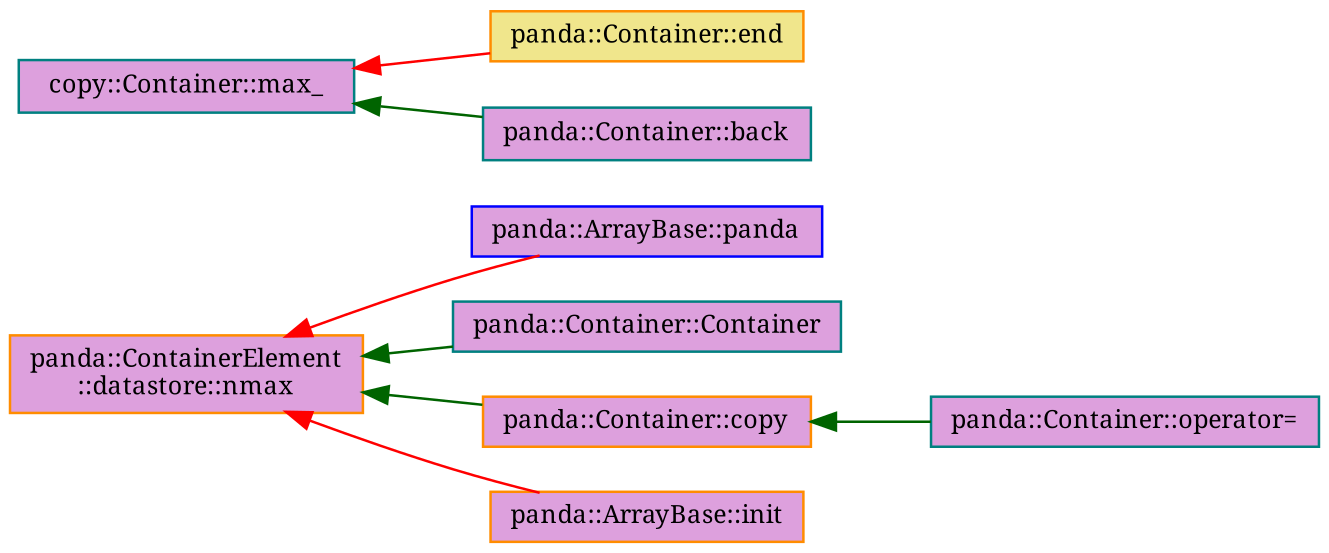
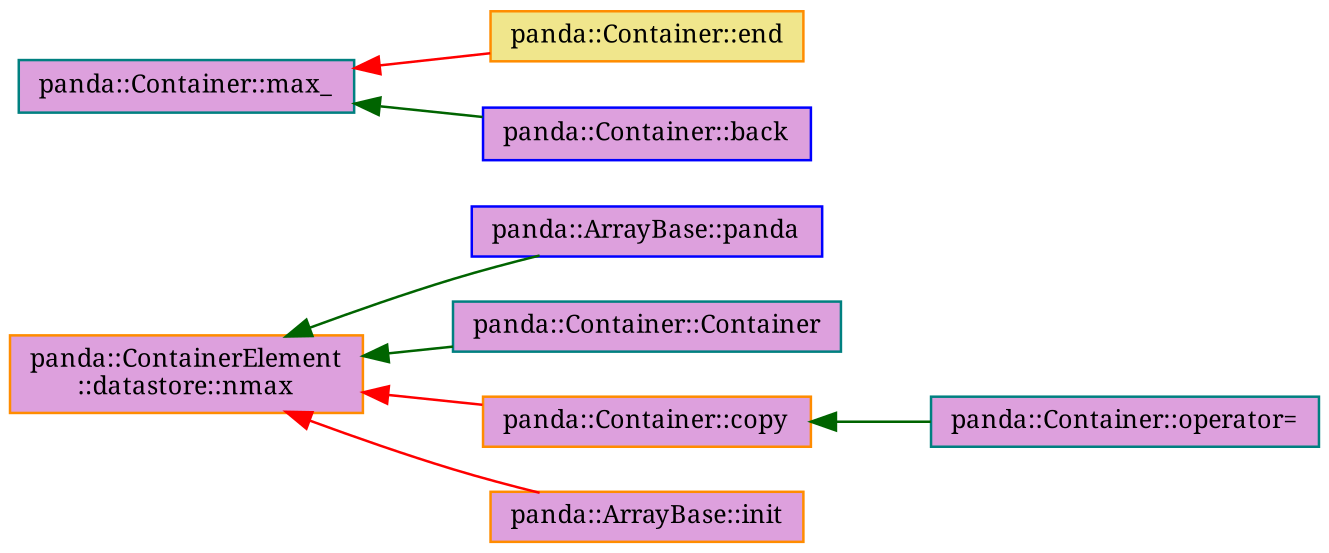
node "copy::Container::max_": label "copy::Container::max_" -> "panda::Container::max_"
node "panda::Container::back": color teal -> blue
edge "panda::ArrayBase::panda" -> "panda::ContainerElement ::datastore::nmax": color red -> darkgreen
edge "panda::Container::copy" -> "panda::ContainerElement ::datastore::nmax": color darkgreen -> red
